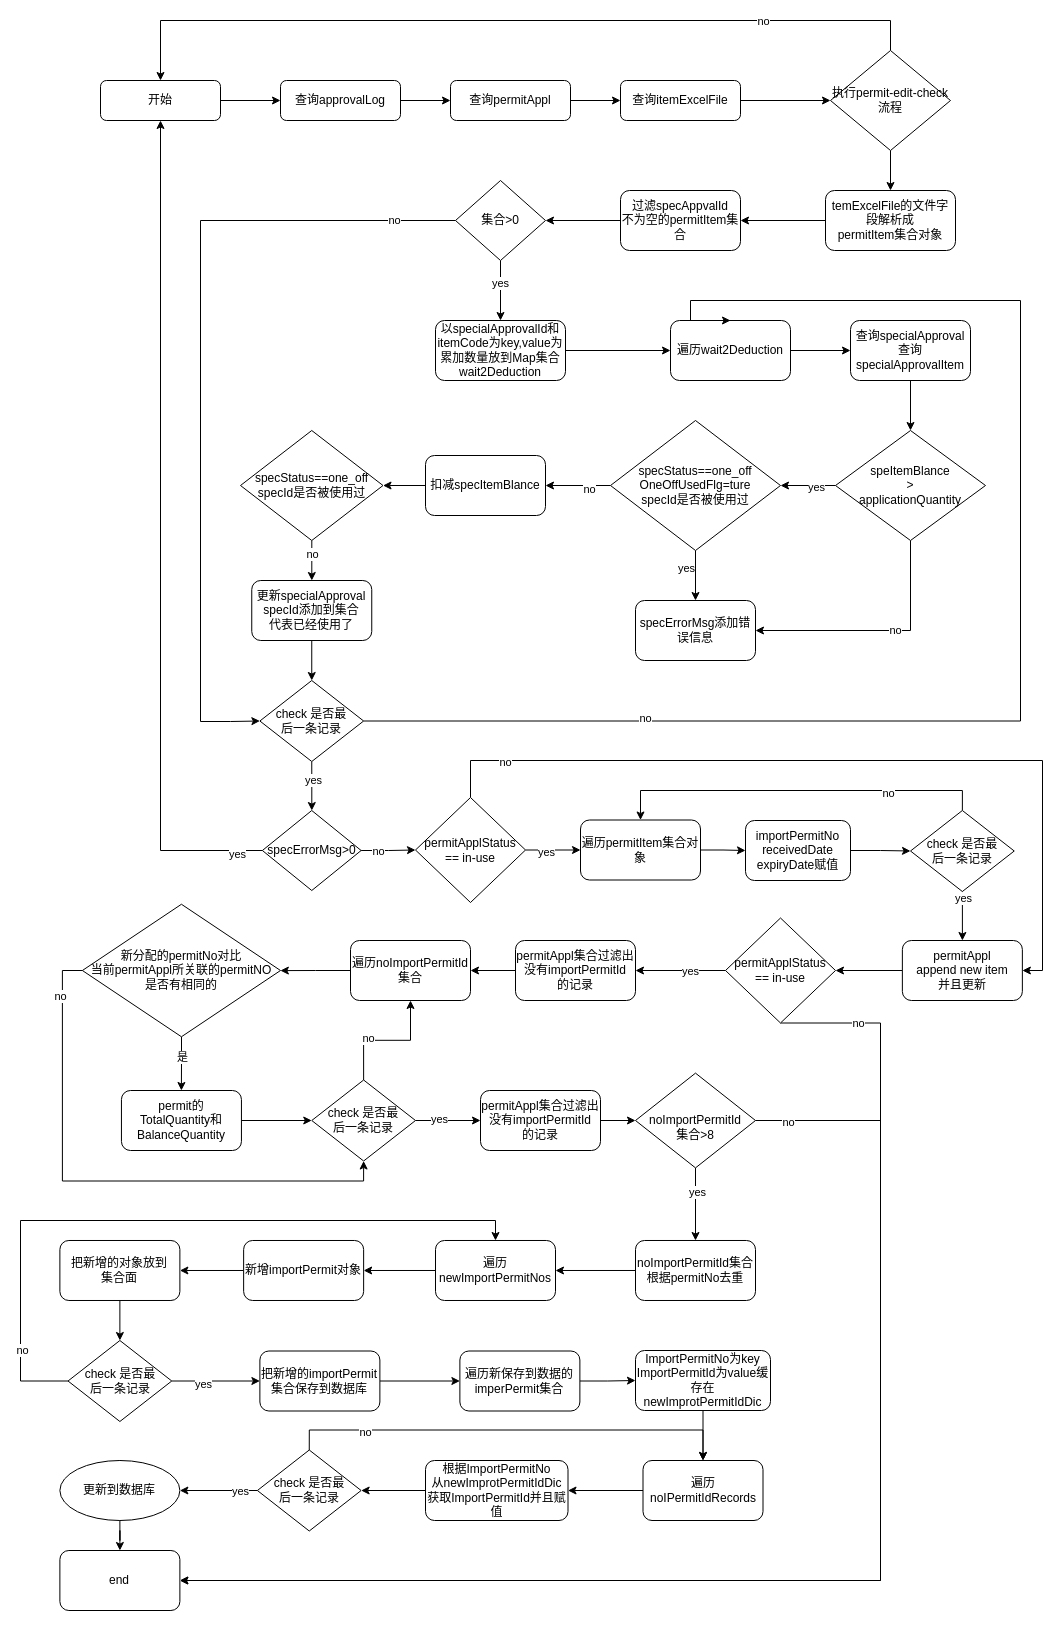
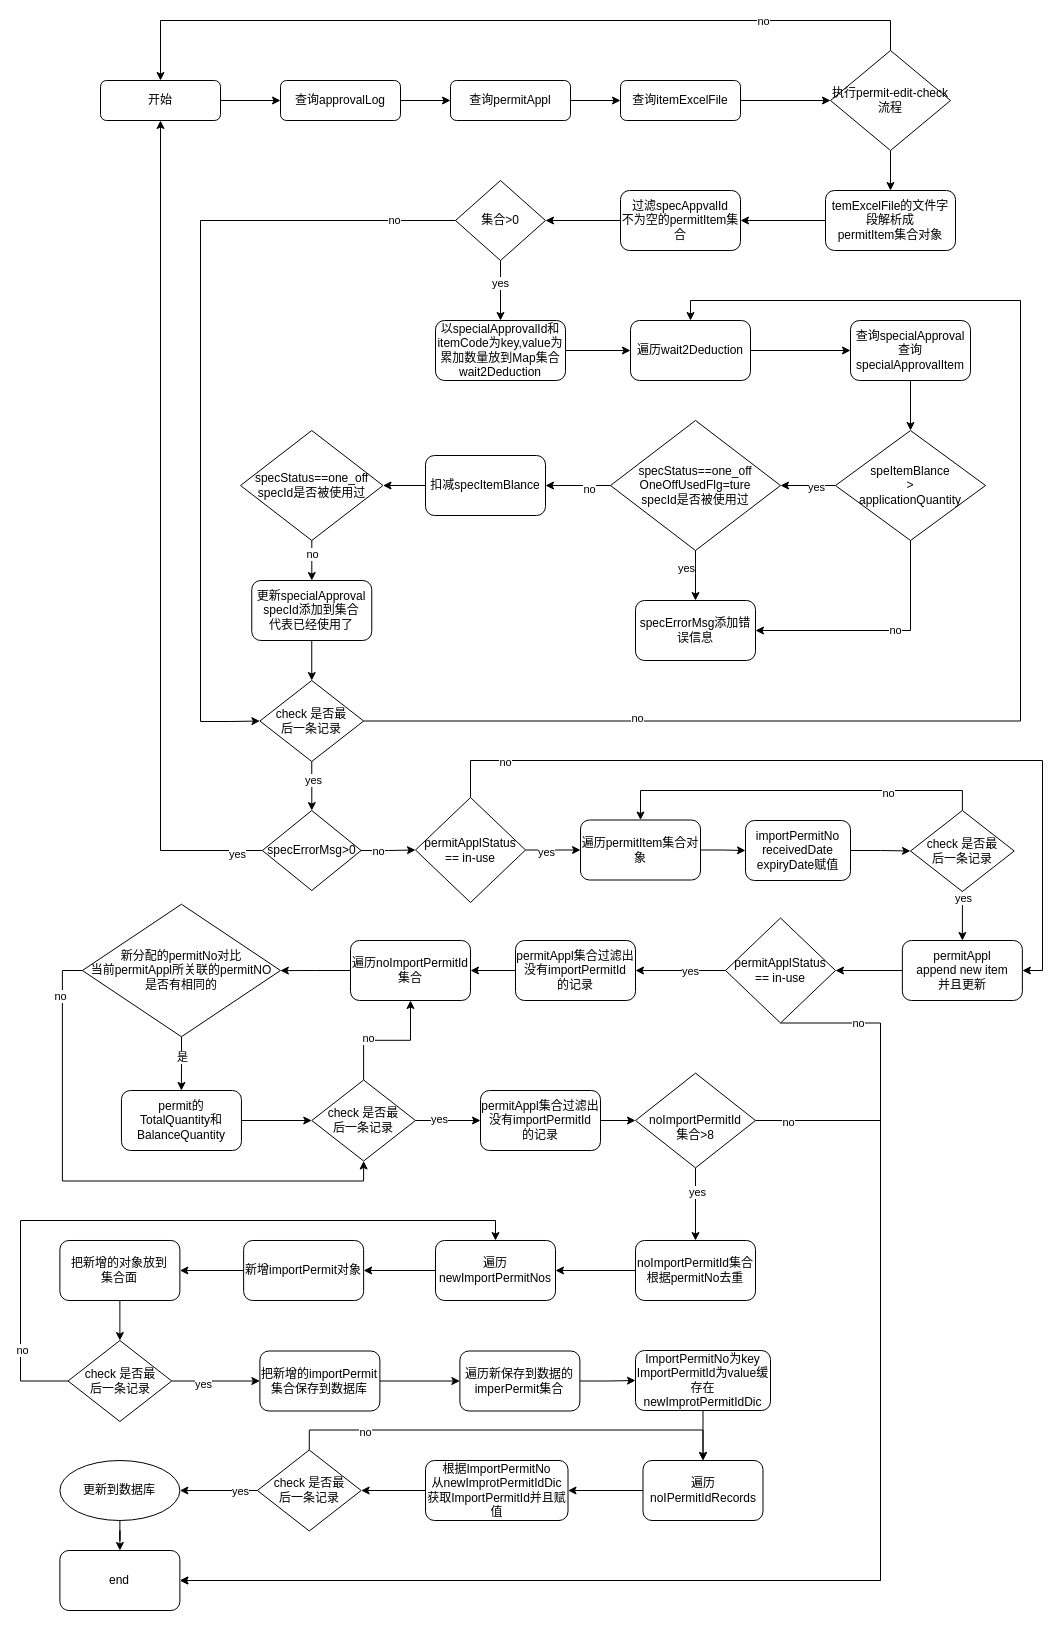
node "遍历wait2Deduction": moved (731, 351) -> (691, 351)
